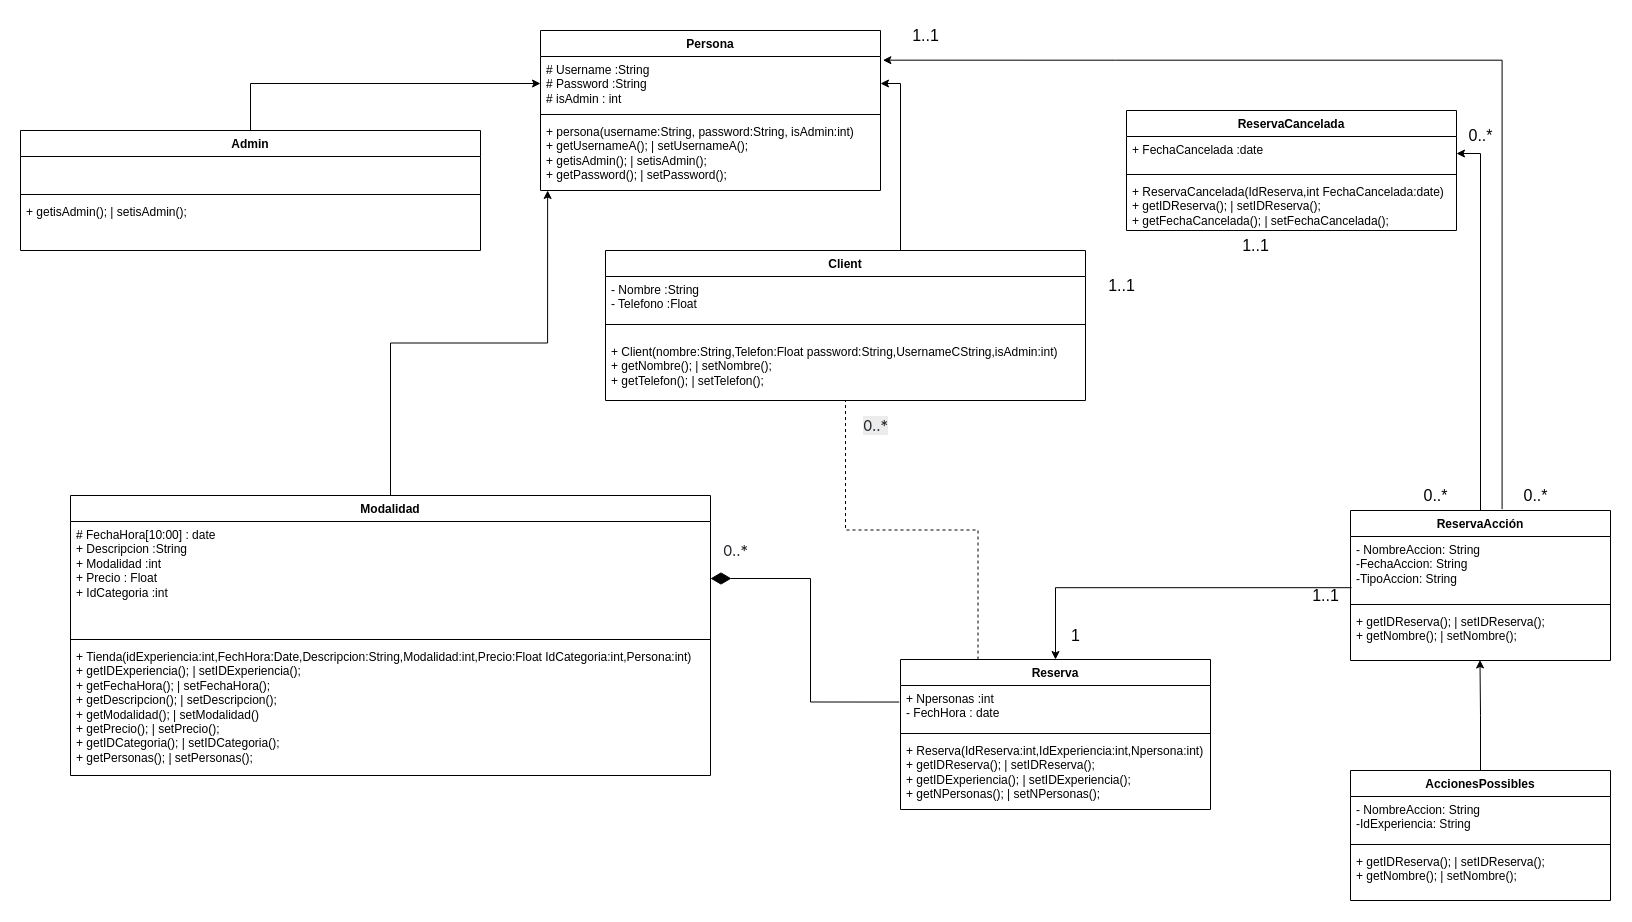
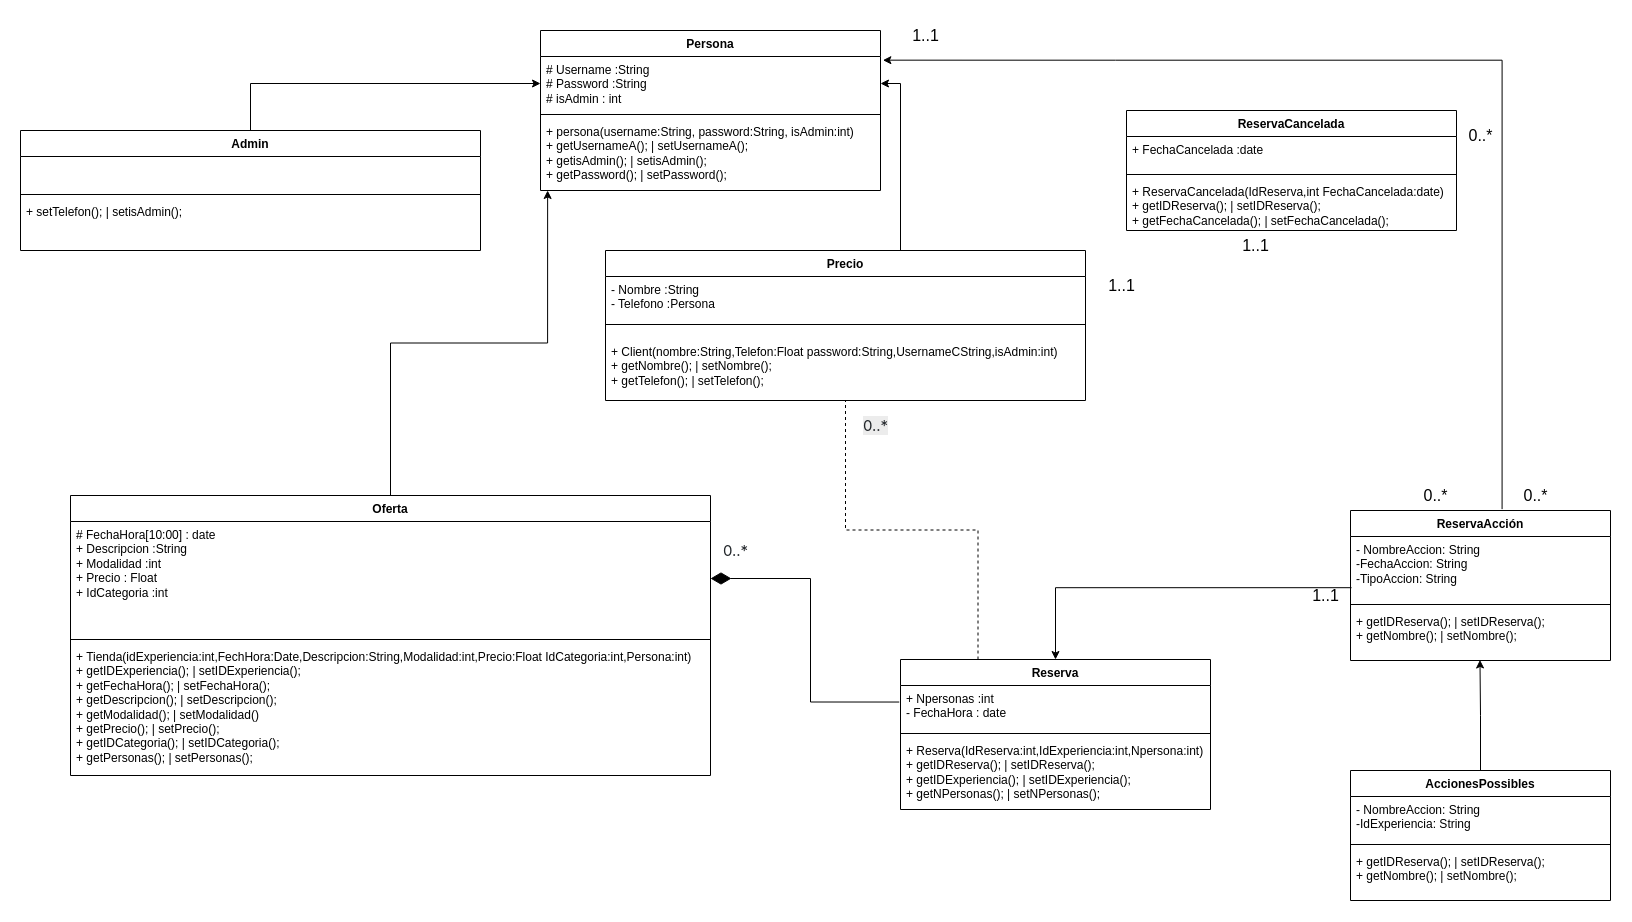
node "+ getisAdmin(); | setisAdmin();": label "+ getisAdmin(); | setisAdmin();" -> "+ setTelefon(); | setisAdmin();"
node "Client": label "Client" -> "Precio"
node "- Nombre :String - Telefono :Float": label "- Nombre :String - Telefono :Float" -> "- Nombre :String - Telefono :Persona"
edge "ReservaAcción" -> "+ FechaCancelada :date": removed
node "Modalidad": label "Modalidad" -> "Oferta"
node "1": removed
node "+ Npersonas :int - FechHora : date": label "+ Npersonas :int - FechHora : date" -> "+ Npersonas :int - FechaHora : date"
